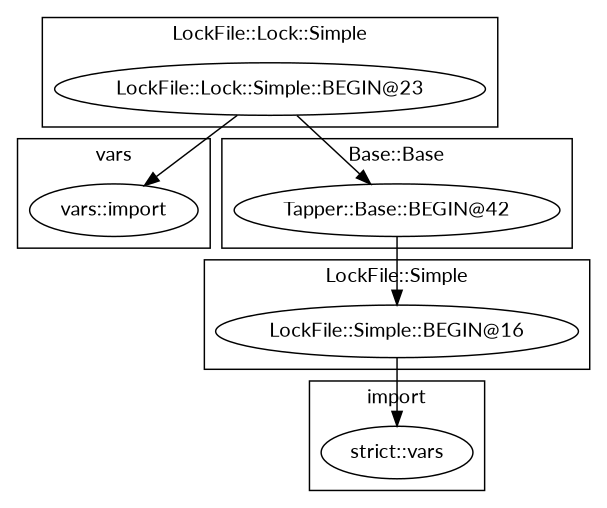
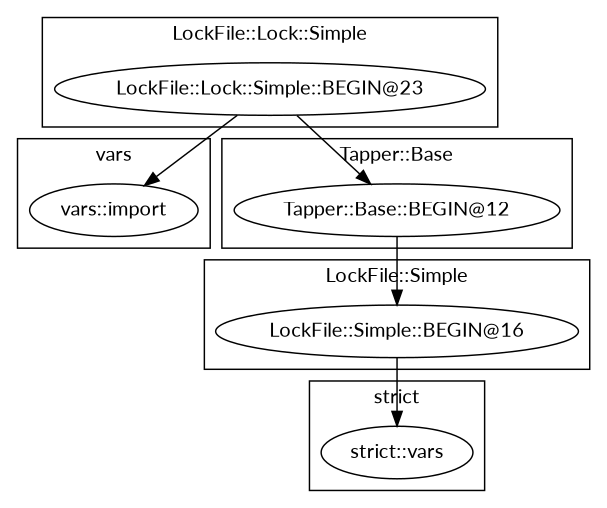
cluster "Base::Base": label "Base::Base" -> "Tapper::Base"
node "Tapper::Base::BEGIN@42": label "Tapper::Base::BEGIN@42" -> "Tapper::Base::BEGIN@12"
cluster "import": label "import" -> "strict"
